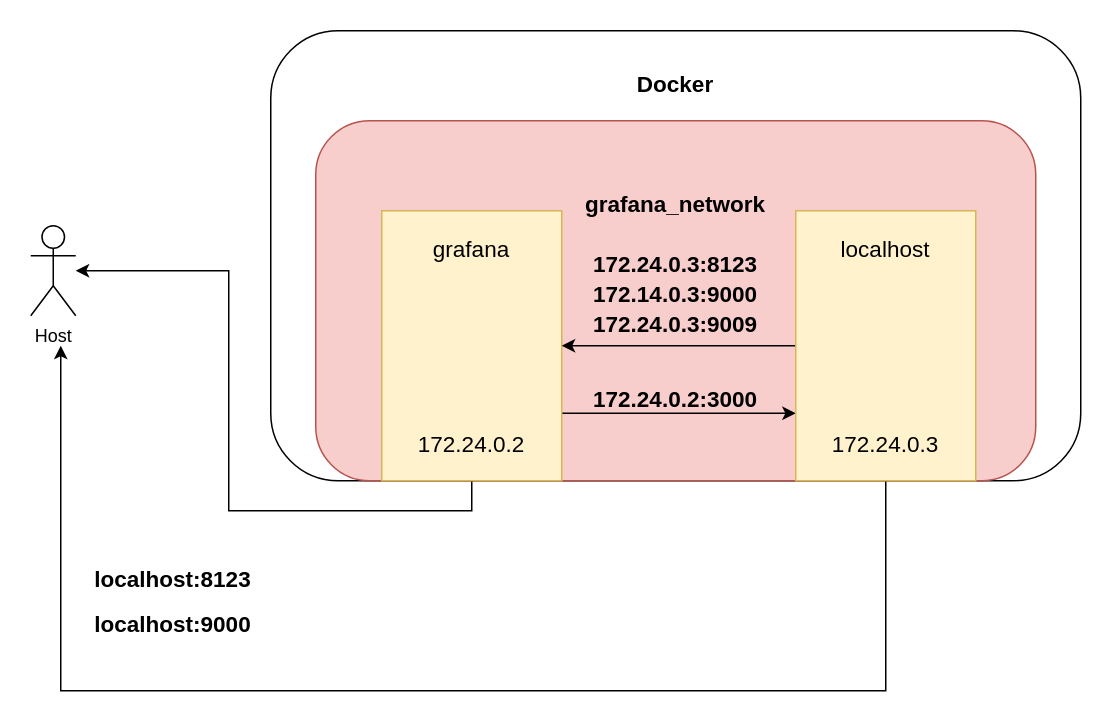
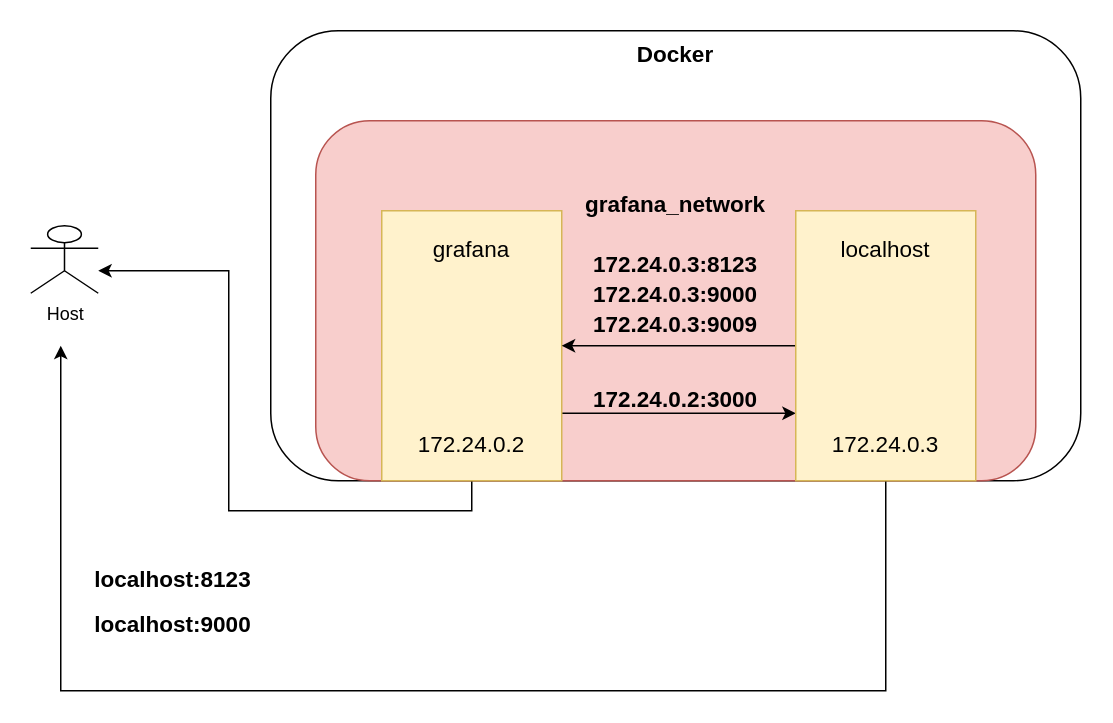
node "Docker": moved (676, 83) -> (676, 53)
node "Host": size 45x90 -> 68x68
node "172.14.0.3:9000": label "172.14.0.3:9000" -> "172.24.0.3:9000"
